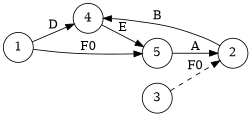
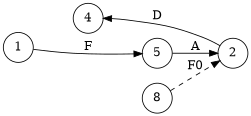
edge "2" -> "4": label "B" -> "D"
edge "4" -> "5": removed, label "E"
edge "1" -> "4": removed, label "D"
edge "1" -> "5": label "F0" -> "F"
node "3": label "3" -> "8"
